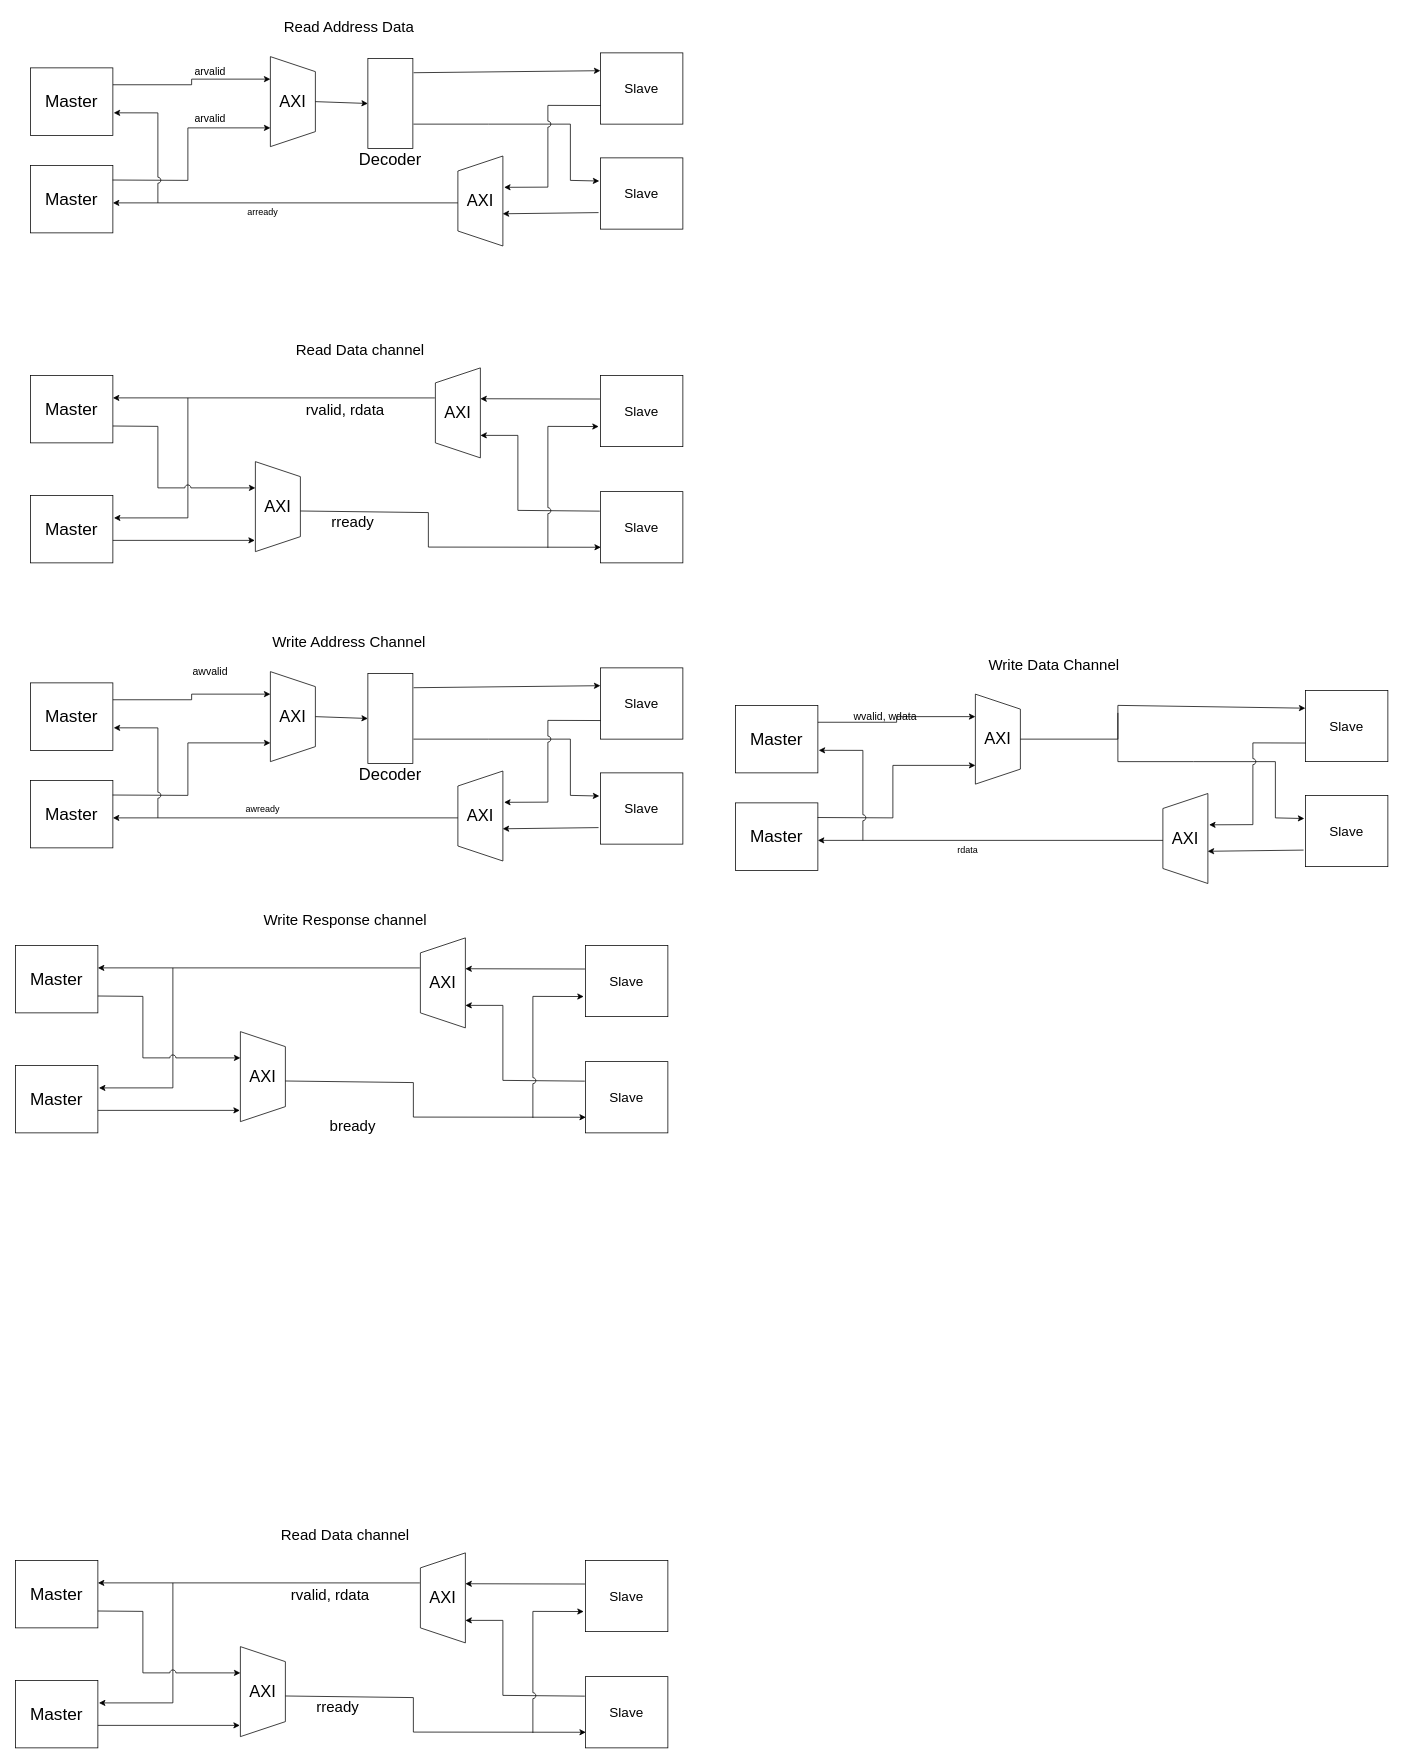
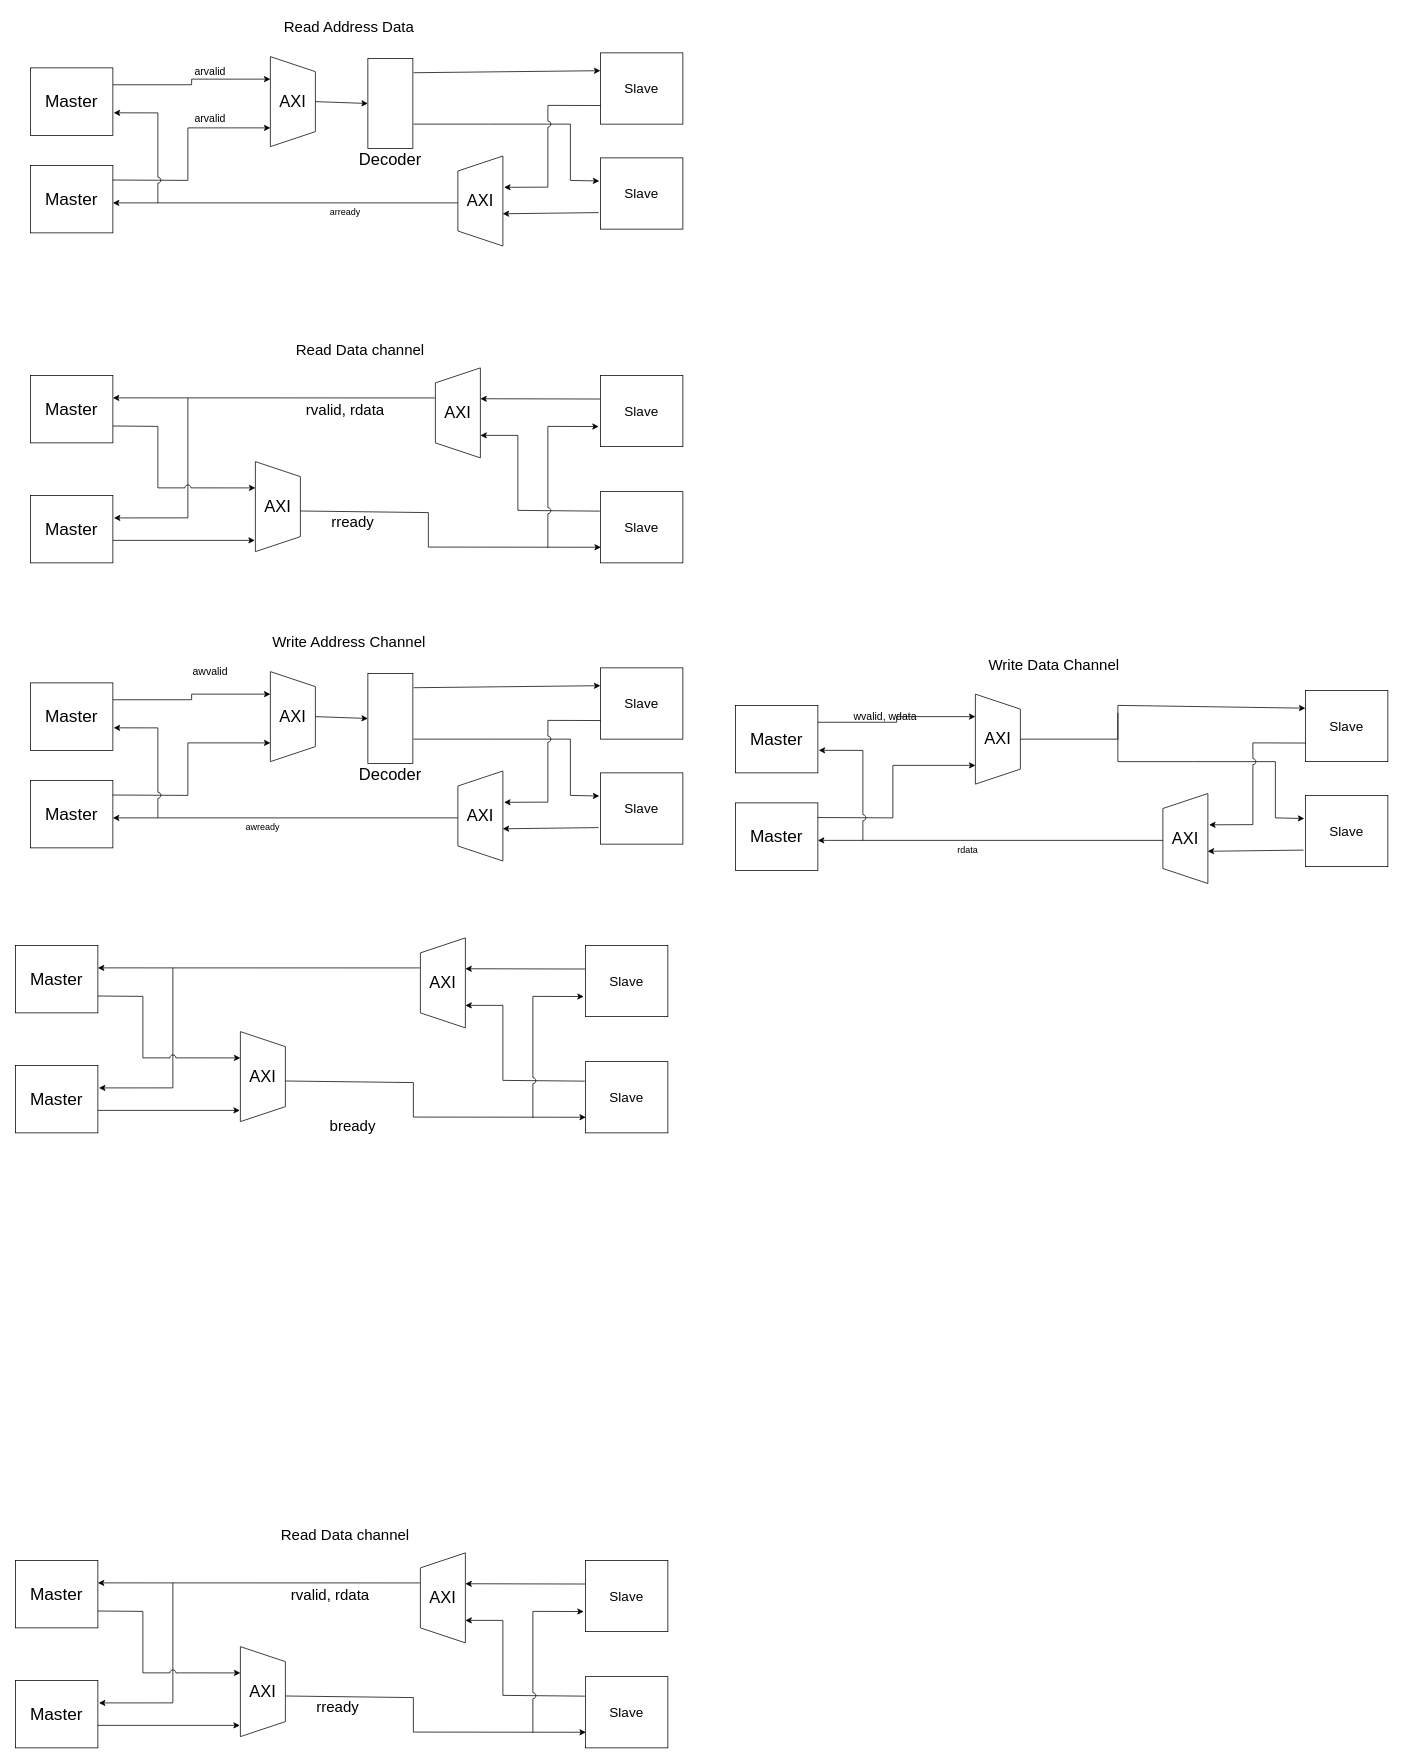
node "arready": moved (263, 212) -> (345, 212)
node "awready": moved (263, 809) -> (263, 827)
node "Write Response channel": removed
